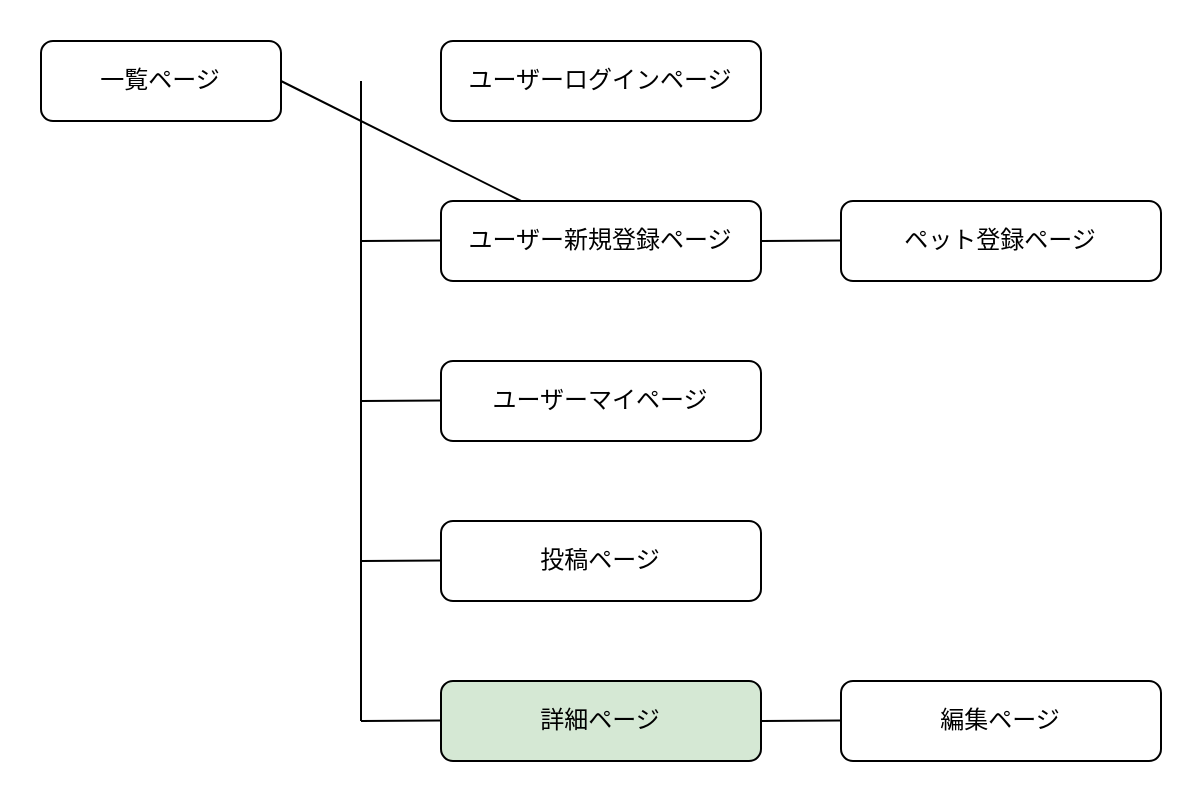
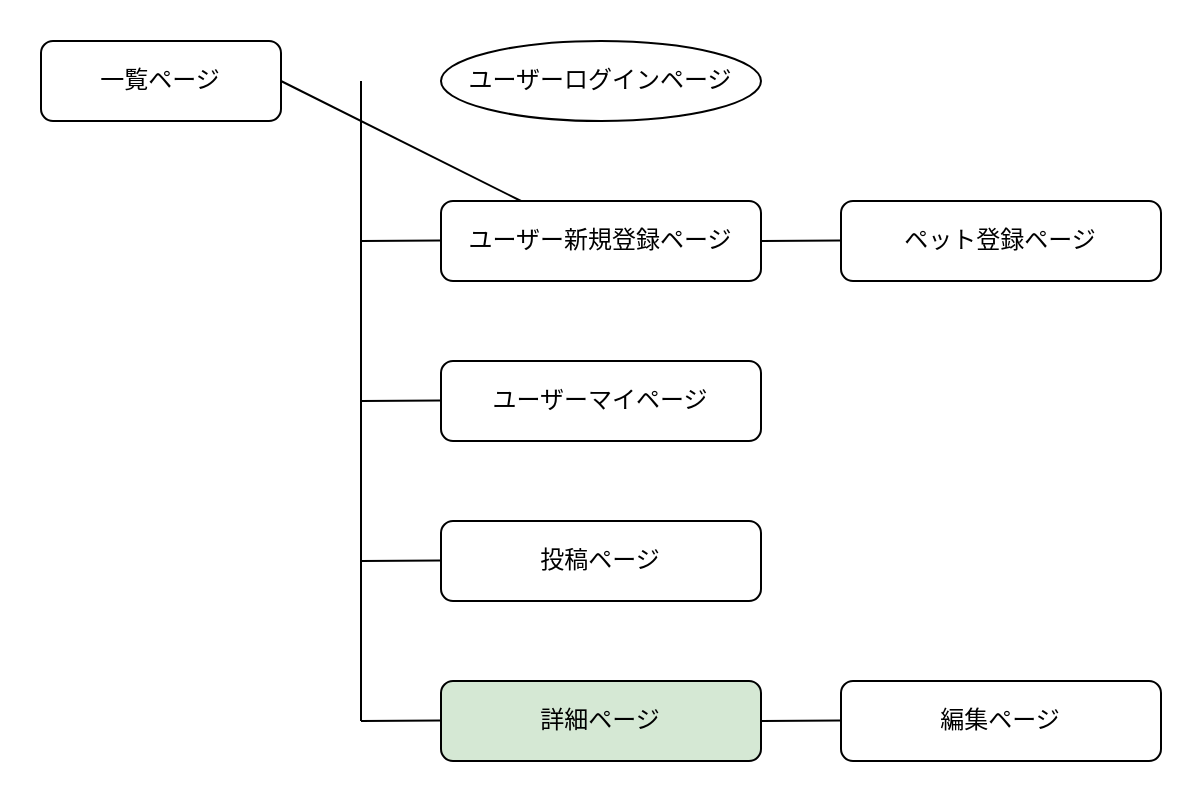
node "ユーザーログインページ": shape rounded rectangle -> ellipse
